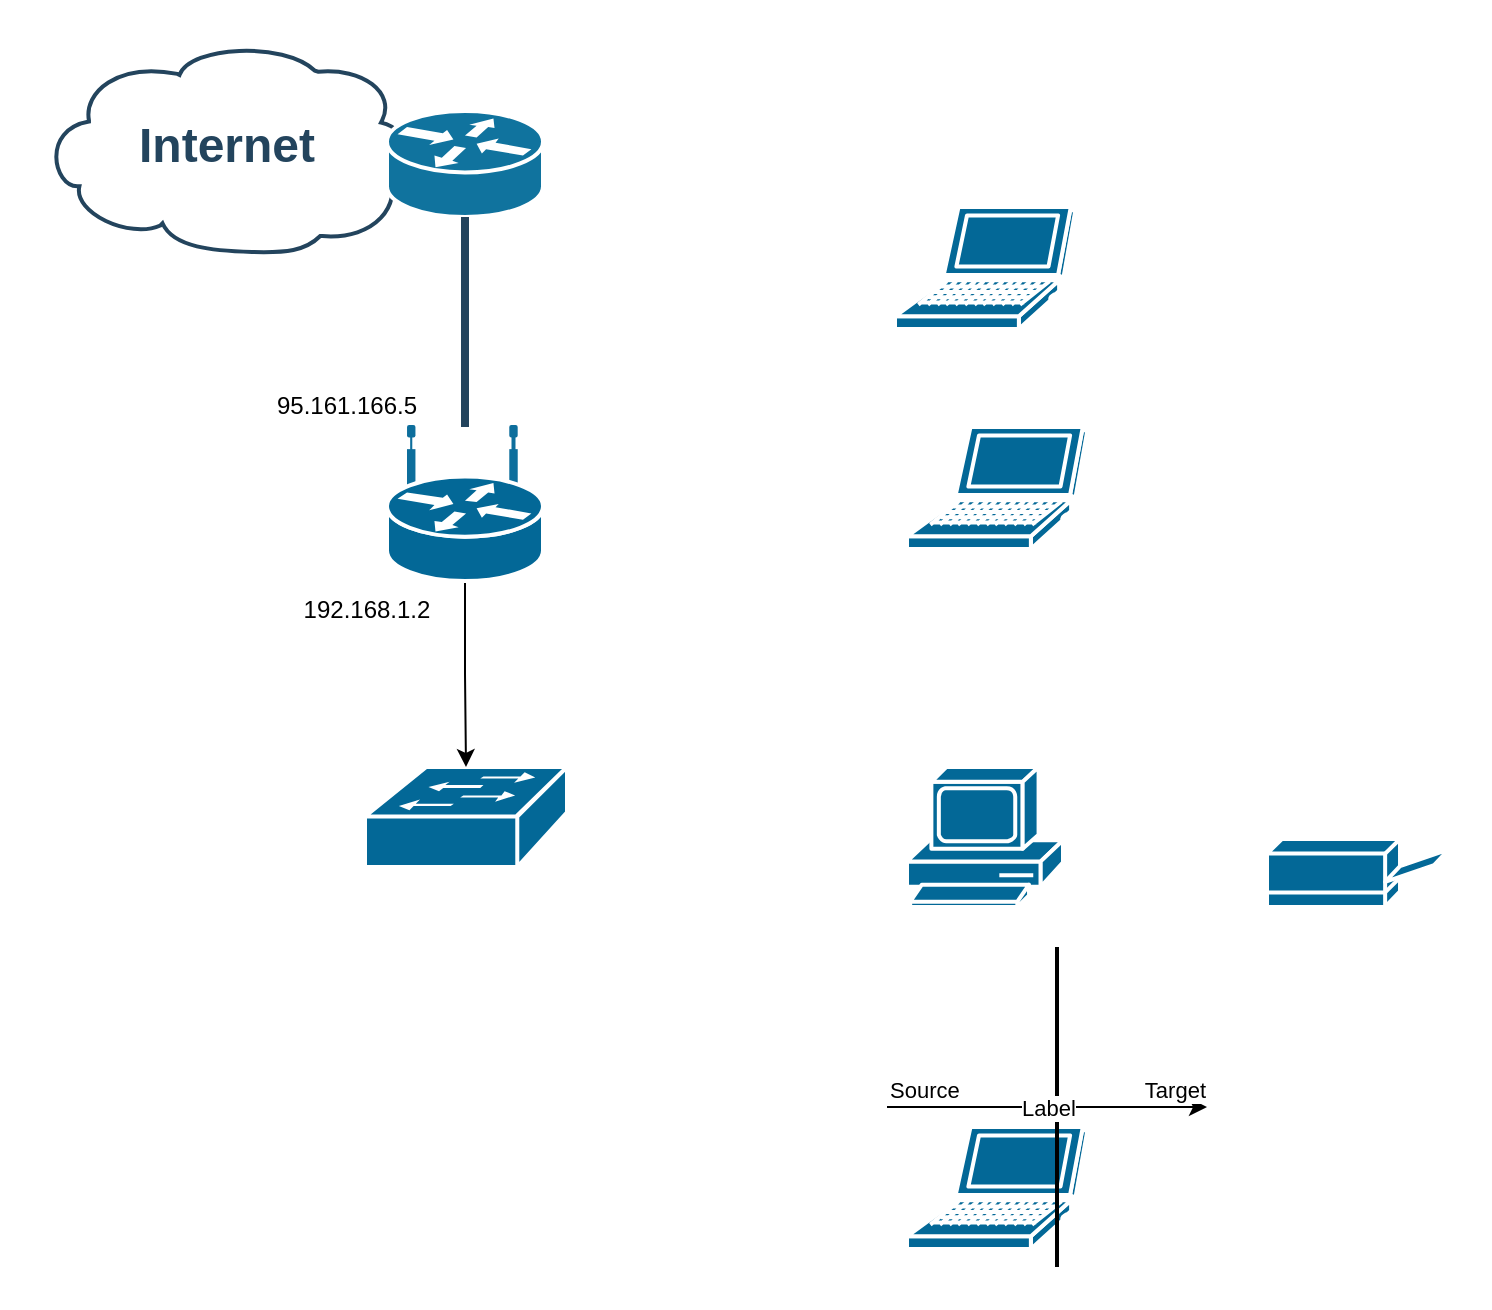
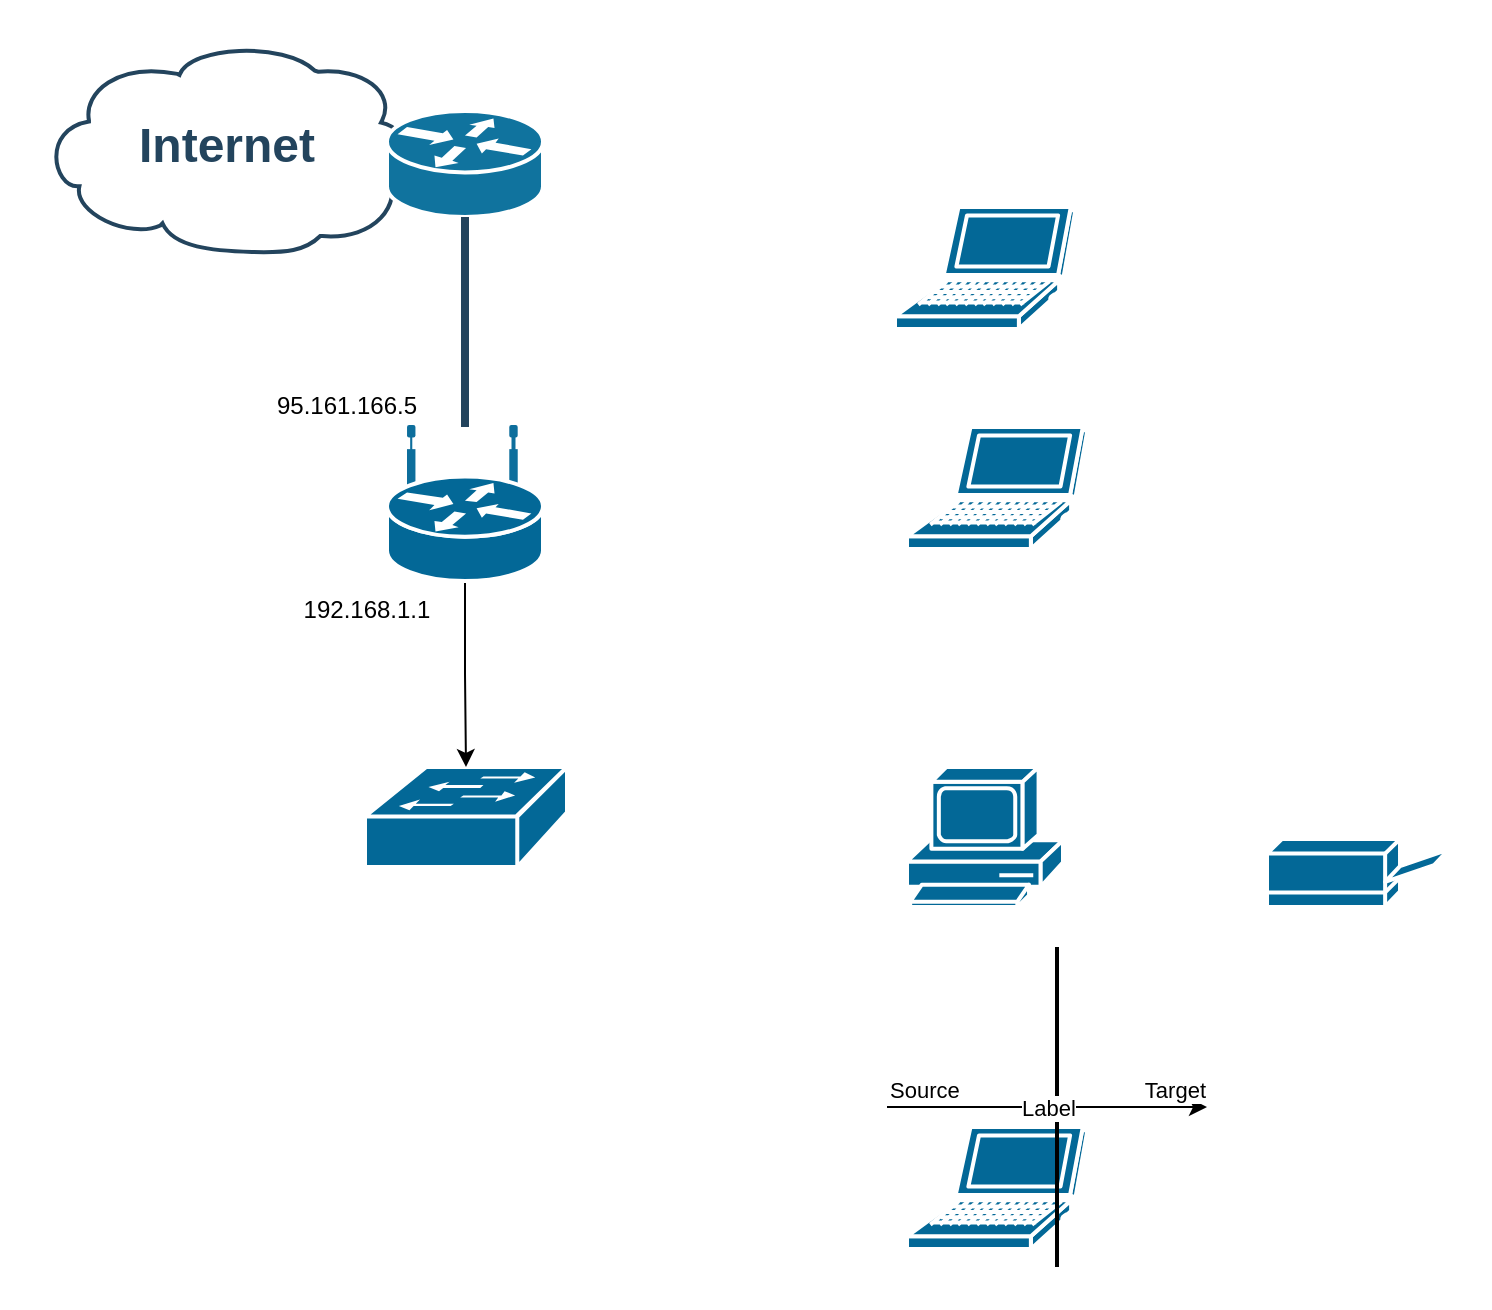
node "192.168.1.2": label "192.168.1.2" -> "192.168.1.1"
